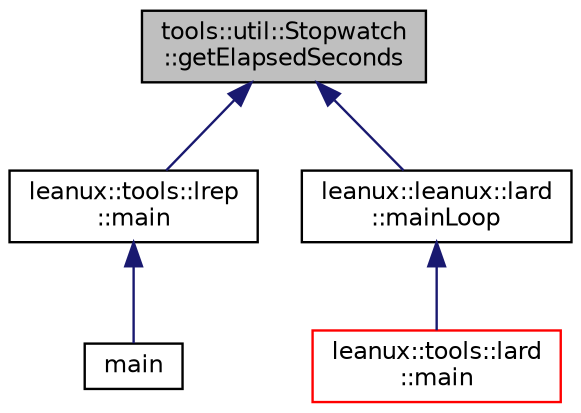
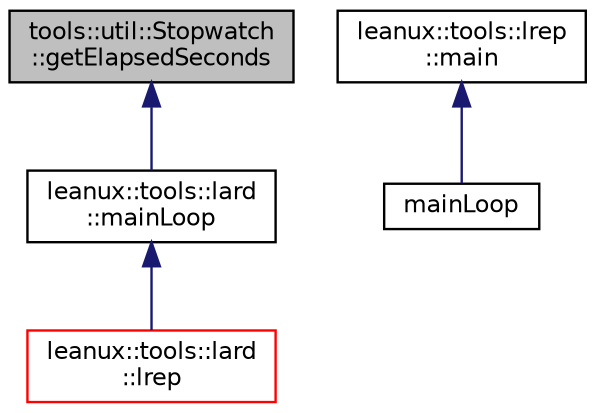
edge "leanux::tools::lrep ::main" -> "tools::util::Stopwatch ::getElapsedSeconds": removed
node "leanux::leanux::lard ::mainLoop": label "leanux::leanux::lard ::mainLoop" -> "leanux::tools::lard ::mainLoop"
node "main": label "main" -> "mainLoop"
node "leanux::tools::lard ::main": label "leanux::tools::lard ::main" -> "leanux::tools::lard ::lrep"
